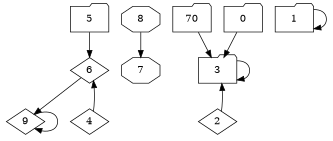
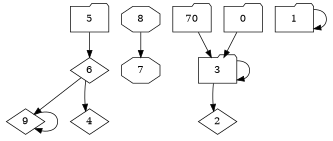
edge "4" -> "6": reversed
edge "2" -> "3": reversed
